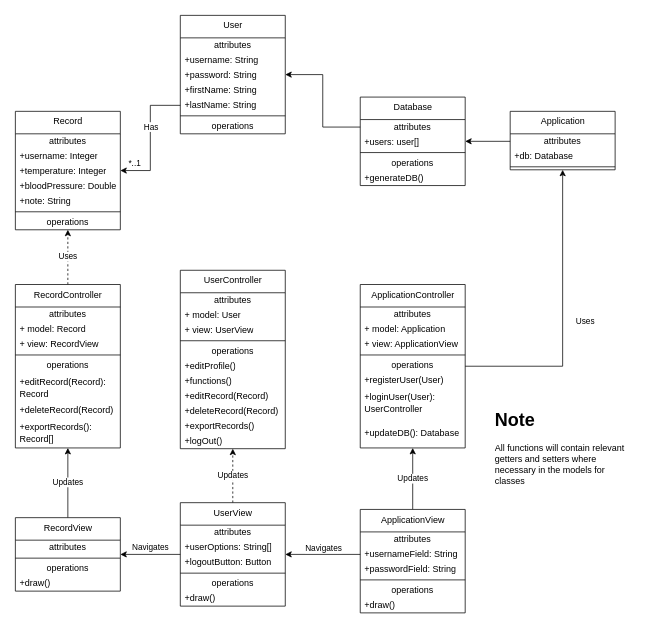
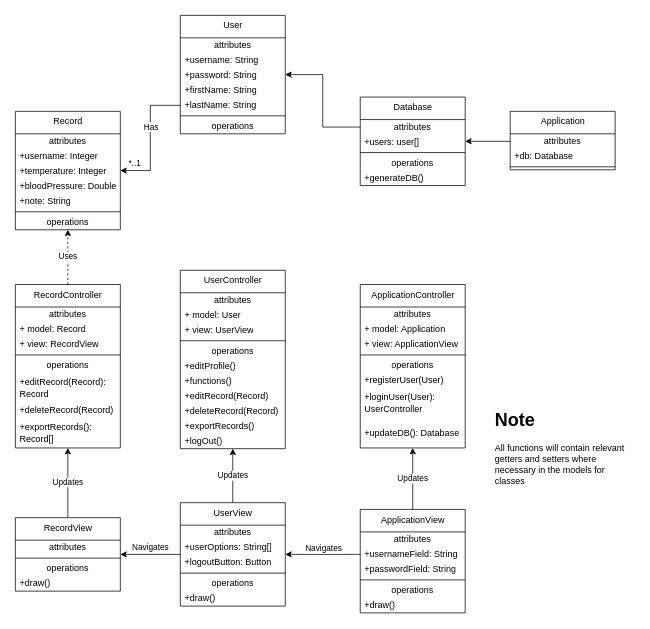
edge "ApplicationController" -> "Application": removed, label "Uses"
edge "UserView" -> "UserController": style dashed -> solid
